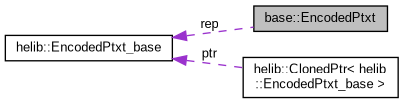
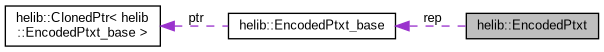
node "base::EncodedPtxt": label "base::EncodedPtxt" -> "helib::EncodedPtxt"
edge "helib::ClonedPtr< helib ::EncodedPtxt_base >" -> "helib::EncodedPtxt_base": reversed
